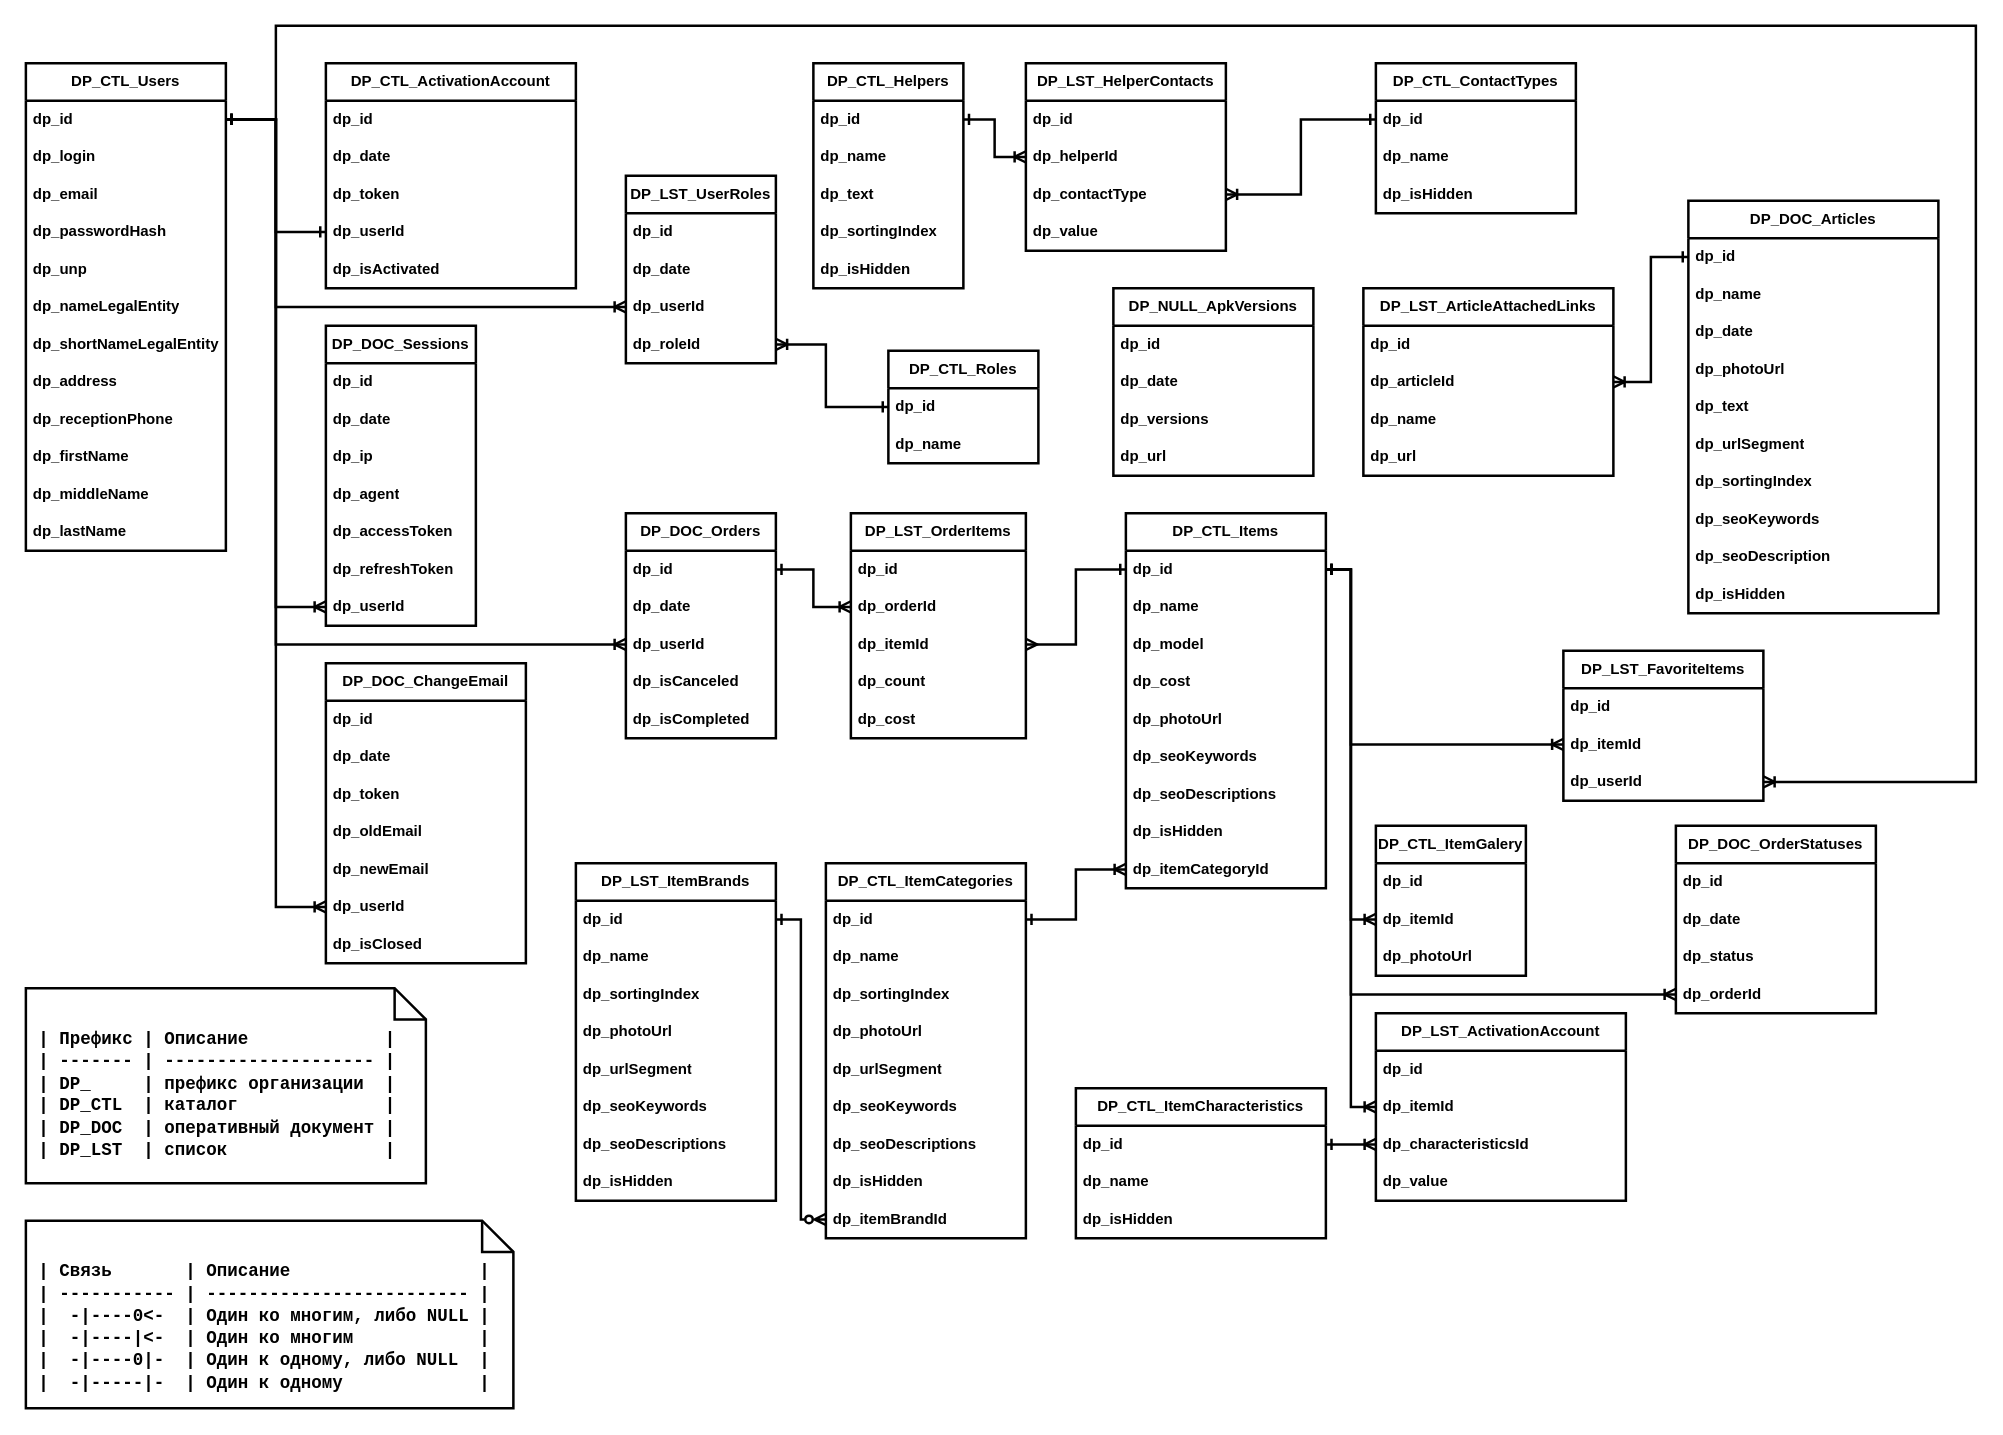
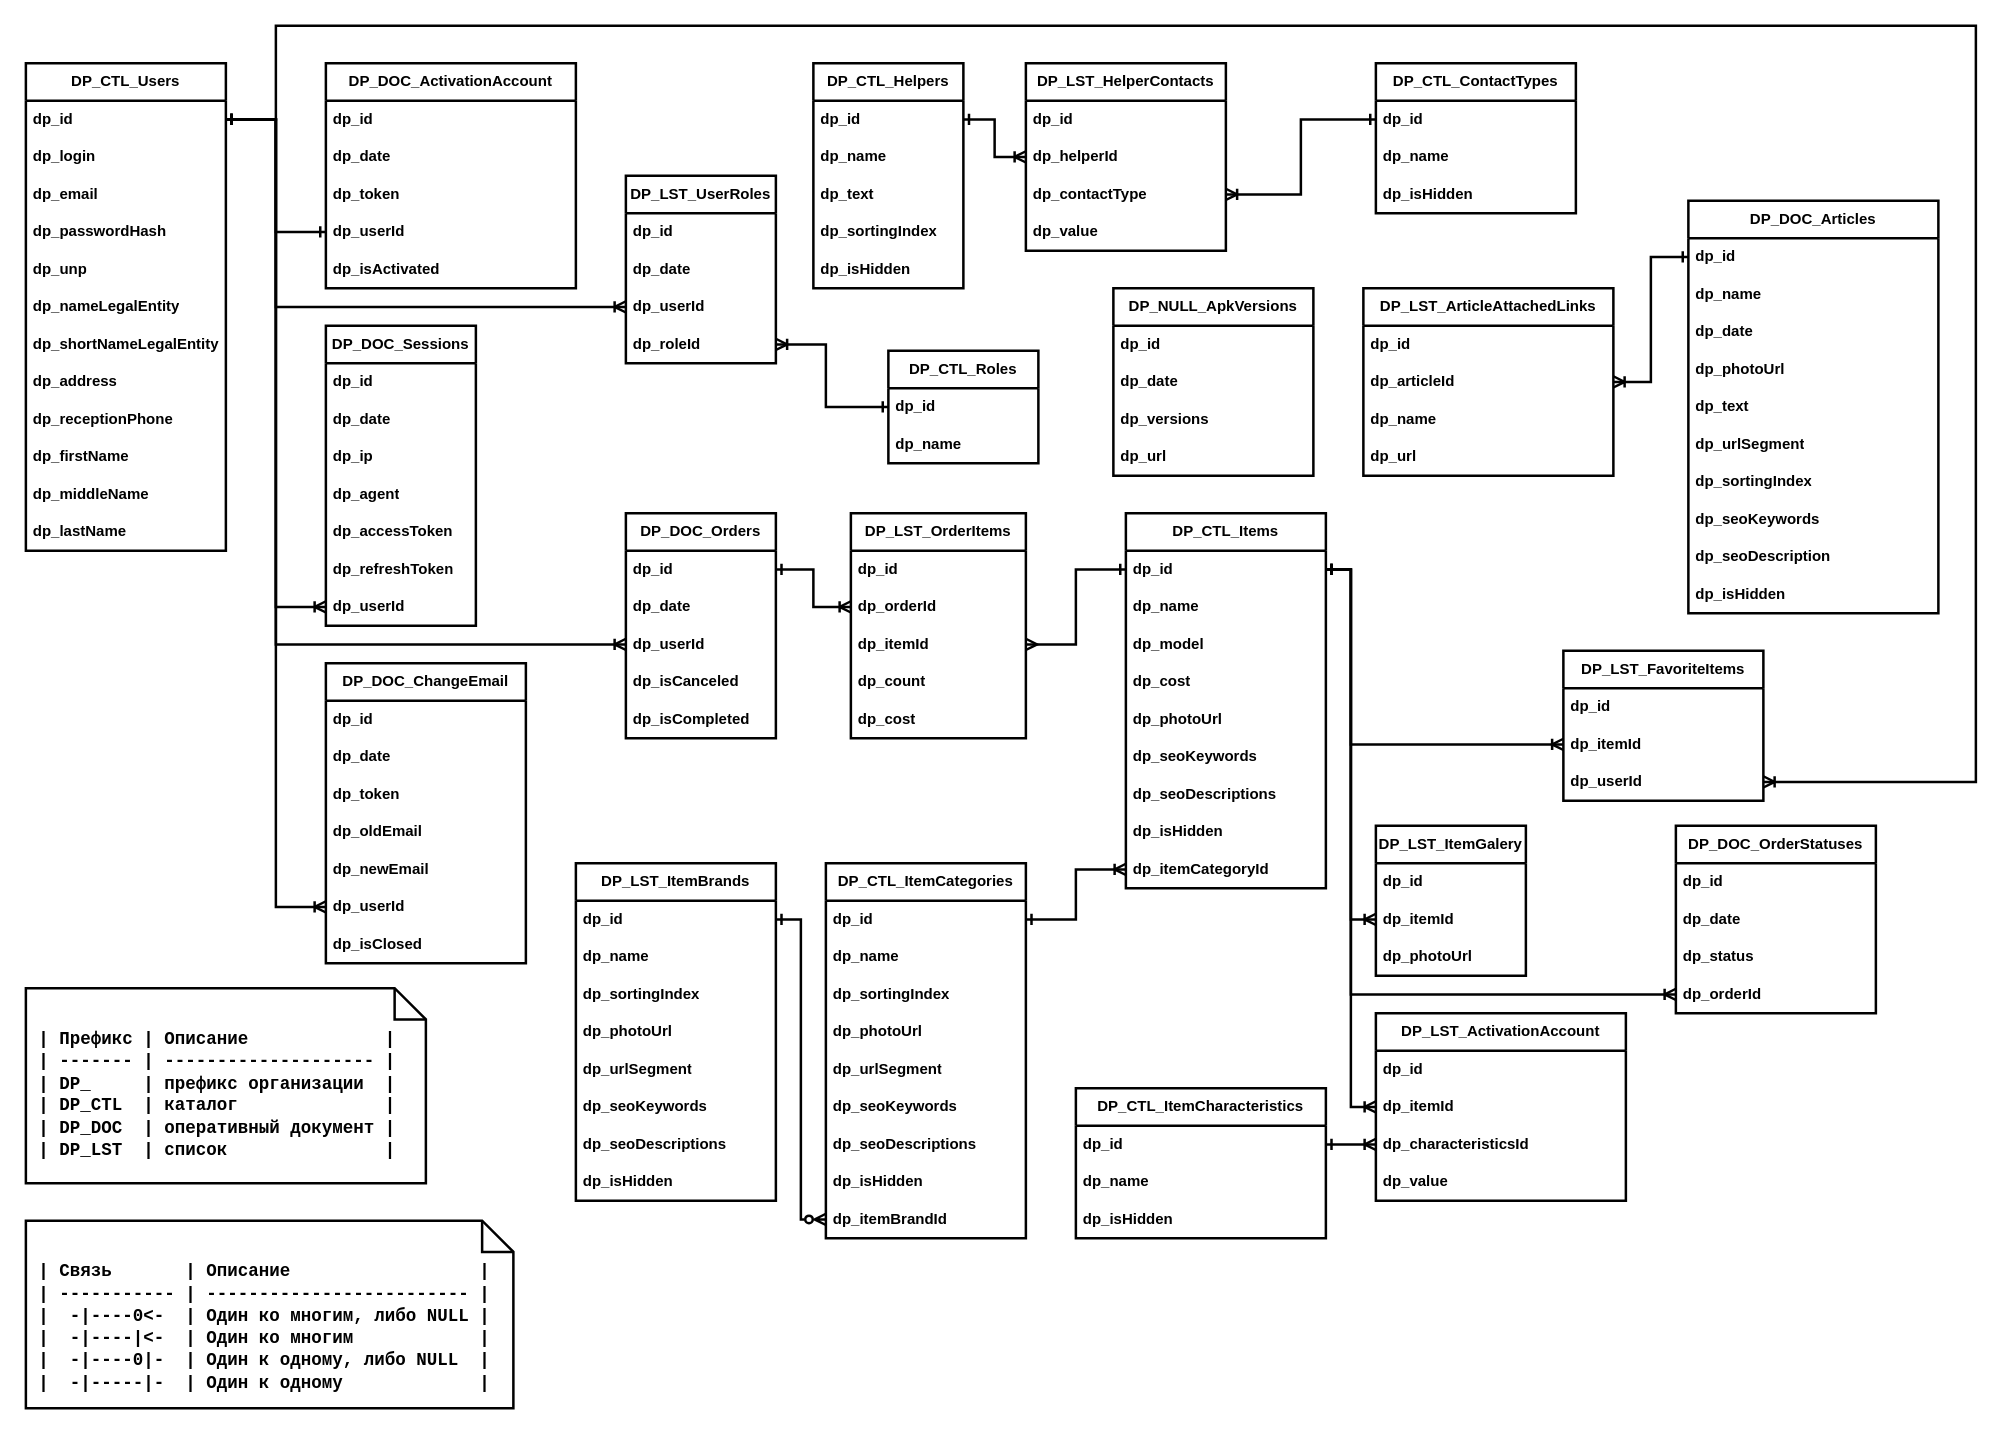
node "DP_CTL_ActivationAccount": label "DP_CTL_ActivationAccount" -> "DP_DOC_ActivationAccount"
node "DP_CTL_ItemGalery": label "DP_CTL_ItemGalery" -> "DP_LST_ItemGalery"
